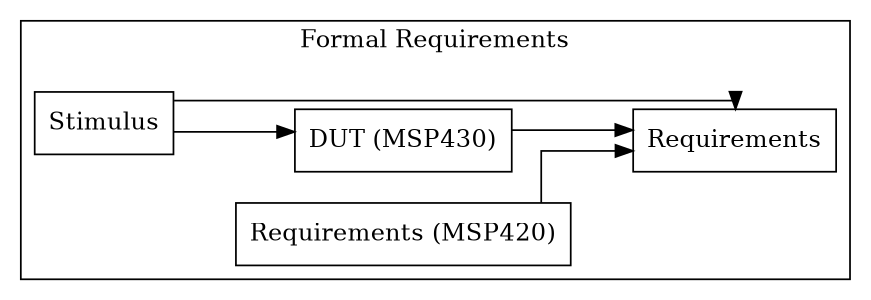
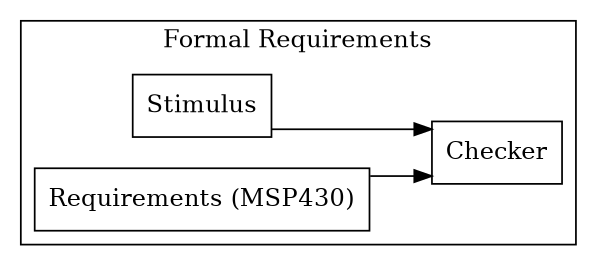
node "DUT (MSP430)": removed
node "Requirements": label "Requirements" -> "Checker"
node "Requirements (MSP420)": label "Requirements (MSP420)" -> "Requirements (MSP430)"
